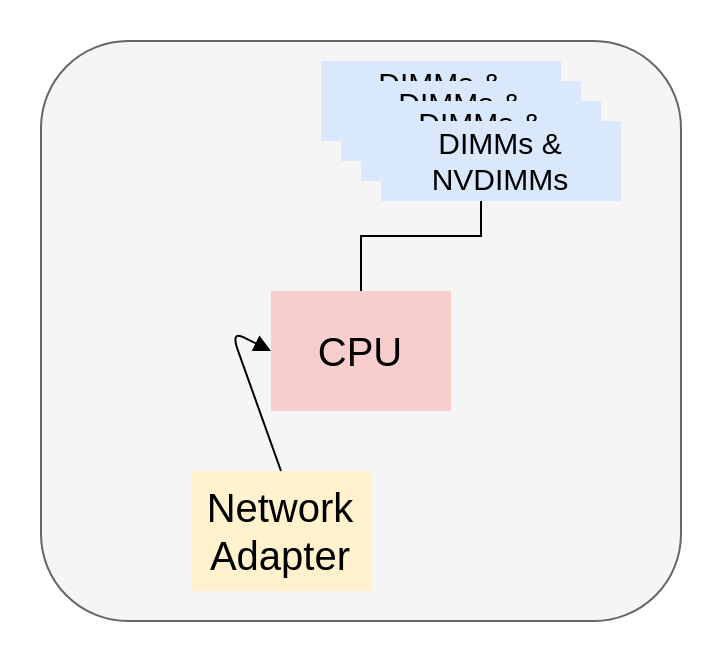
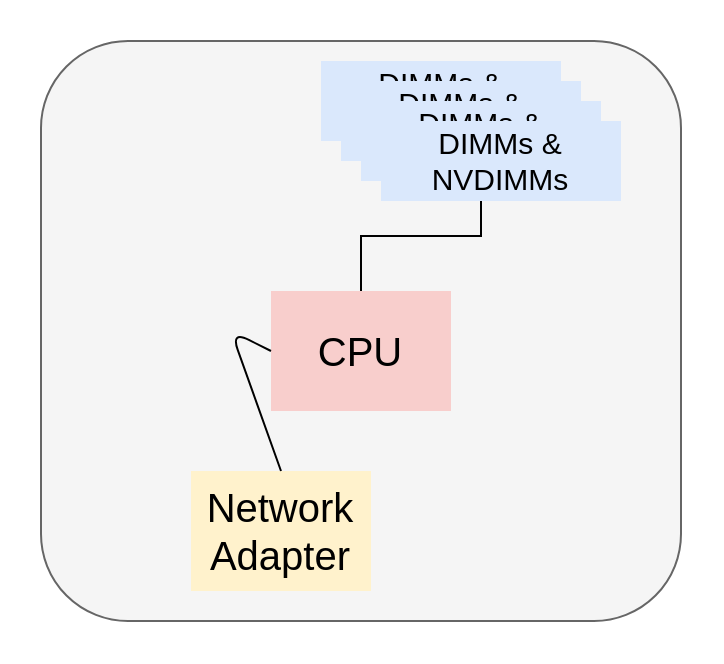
edge "Network Adapter" -> "CPU": arrowhead block -> none
